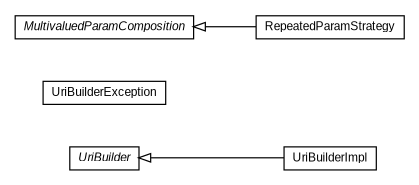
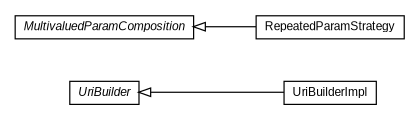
node "UriBuilderException": removed
